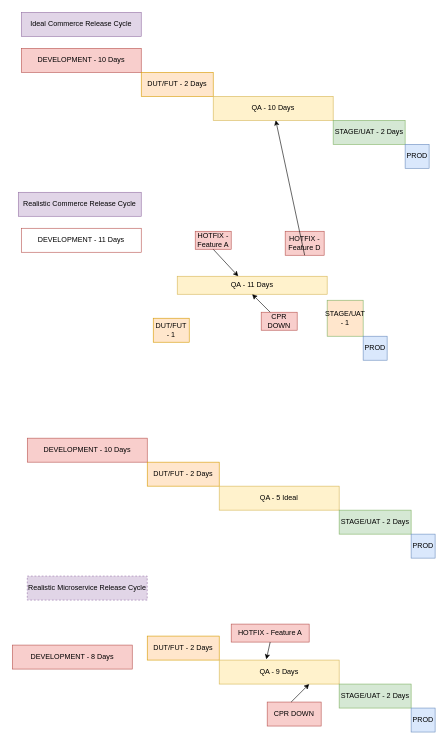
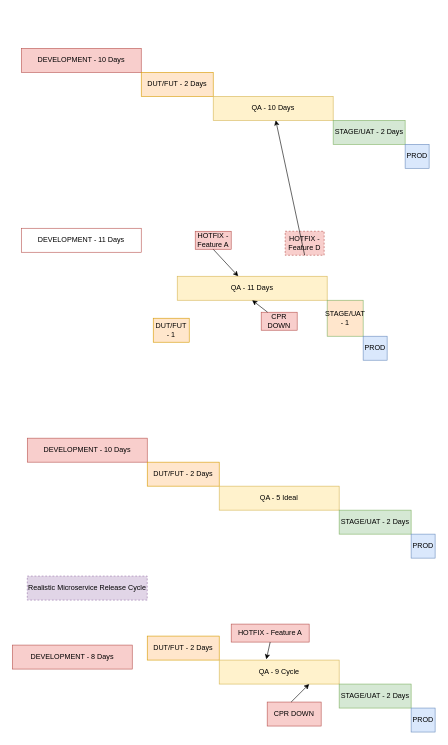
node "Ideal Commerce Release Cycle": removed
node "Realistic Commerce Release Cycle": removed
node "HOTFIX - Feature D": style solid -> dashed
node "QA - 11 Days": size 150x18 -> 150x24
node "QA - 9 Days": label "QA - 9 Days" -> "QA - 9 Cycle"
